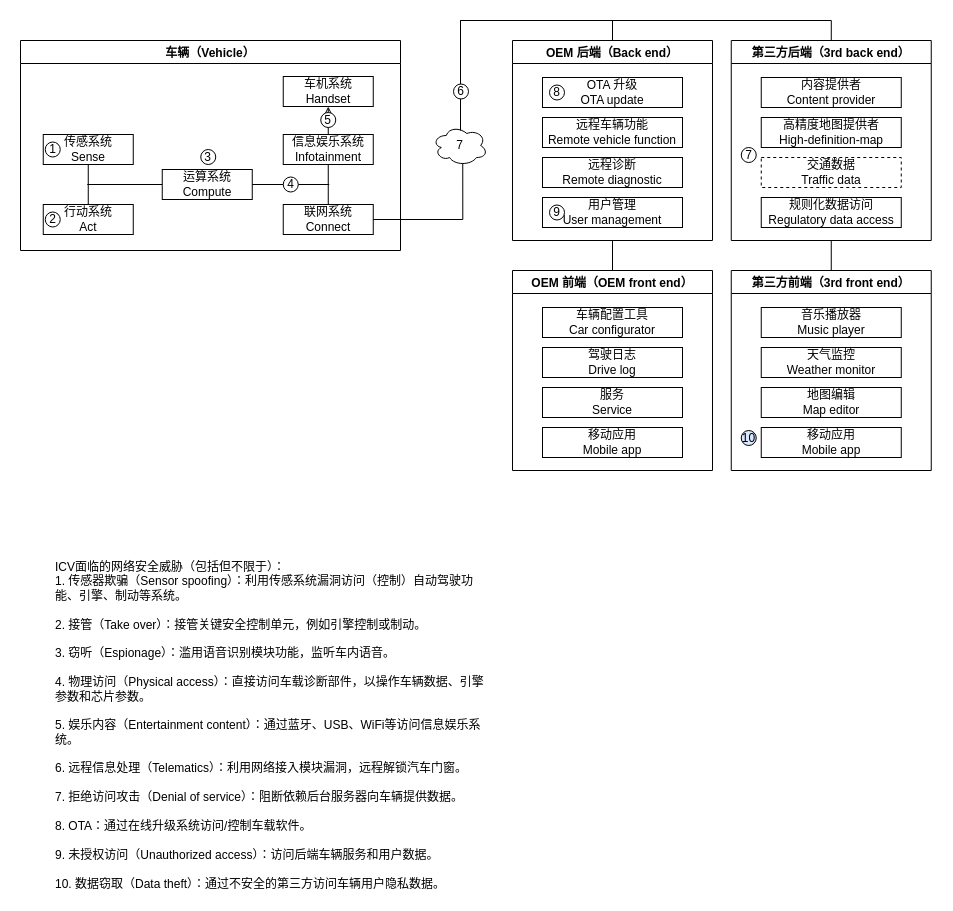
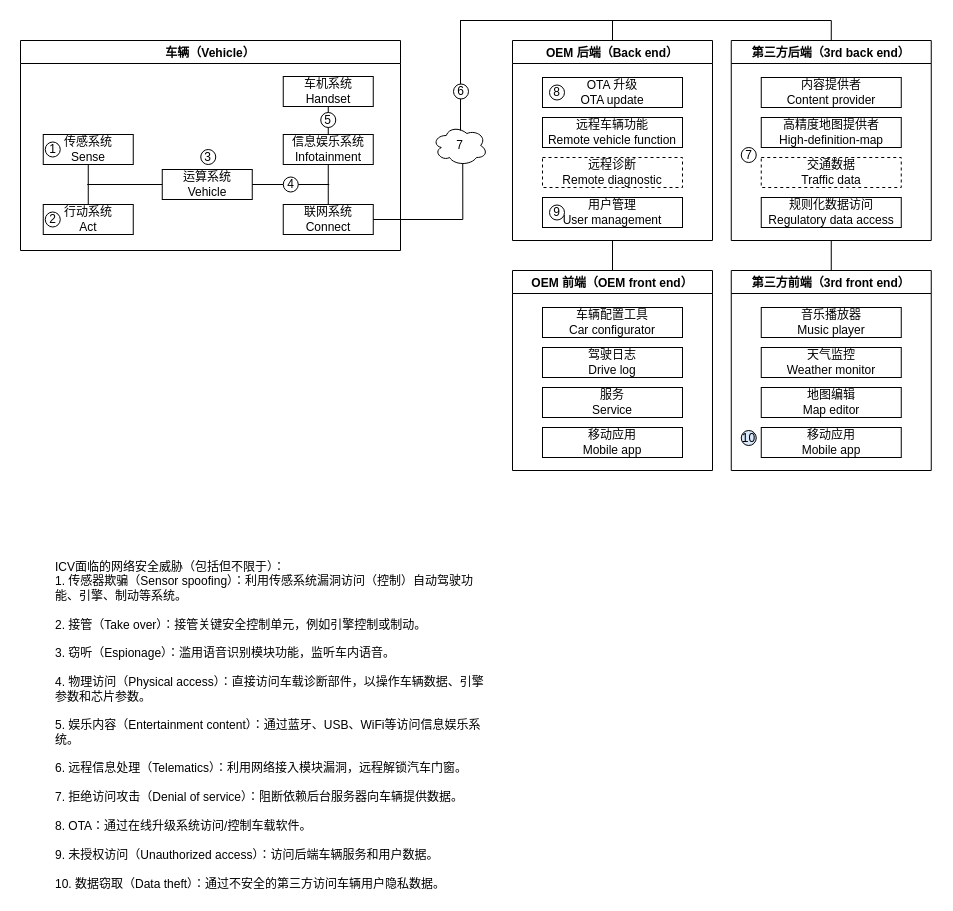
edge "信息娱乐系统 Infotainment" -> "车机系统 Handset": arrowhead open -> none
node "远程诊断 Remote diagnostic": style solid -> dashed
node "运算系统 Compute": label "运算系统 Compute" -> "运算系统 Vehicle"
